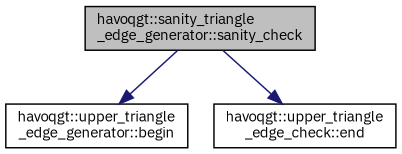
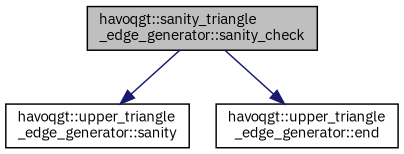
node "havoqgt::upper_triangle _edge_generator::begin": label "havoqgt::upper_triangle _edge_generator::begin" -> "havoqgt::upper_triangle _edge_generator::sanity"
node "havoqgt::upper_triangle _edge_check::end": label "havoqgt::upper_triangle _edge_check::end" -> "havoqgt::upper_triangle _edge_generator::end"
